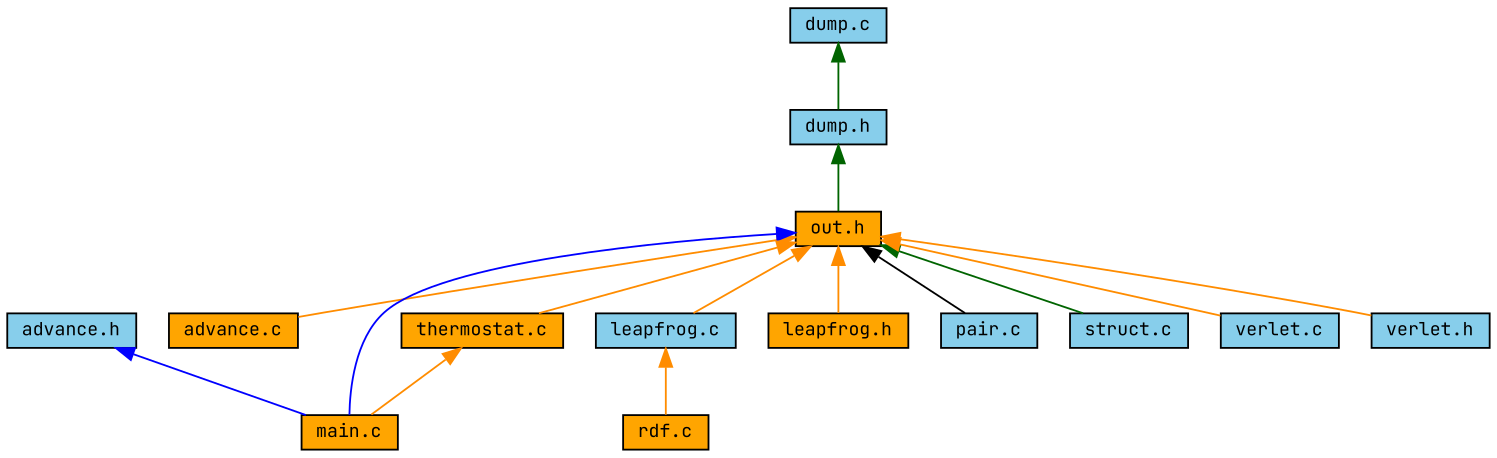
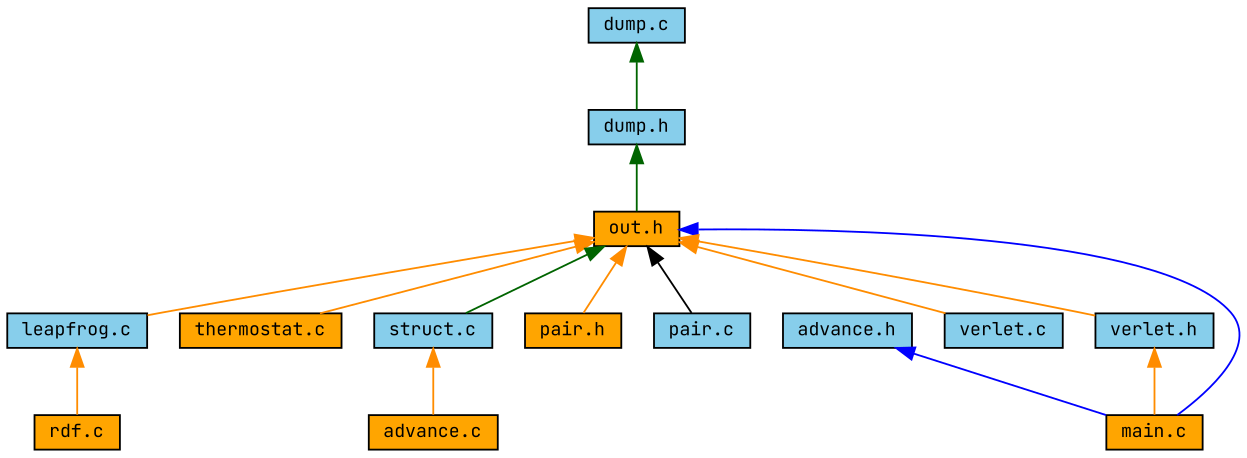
edge "advance.c" -> "out.h": now "advance.c" -> "struct.c"
node "leapfrog.h": label "leapfrog.h" -> "pair.h"
edge "main.c" -> "thermostat.c": now "main.c" -> "verlet.h"
